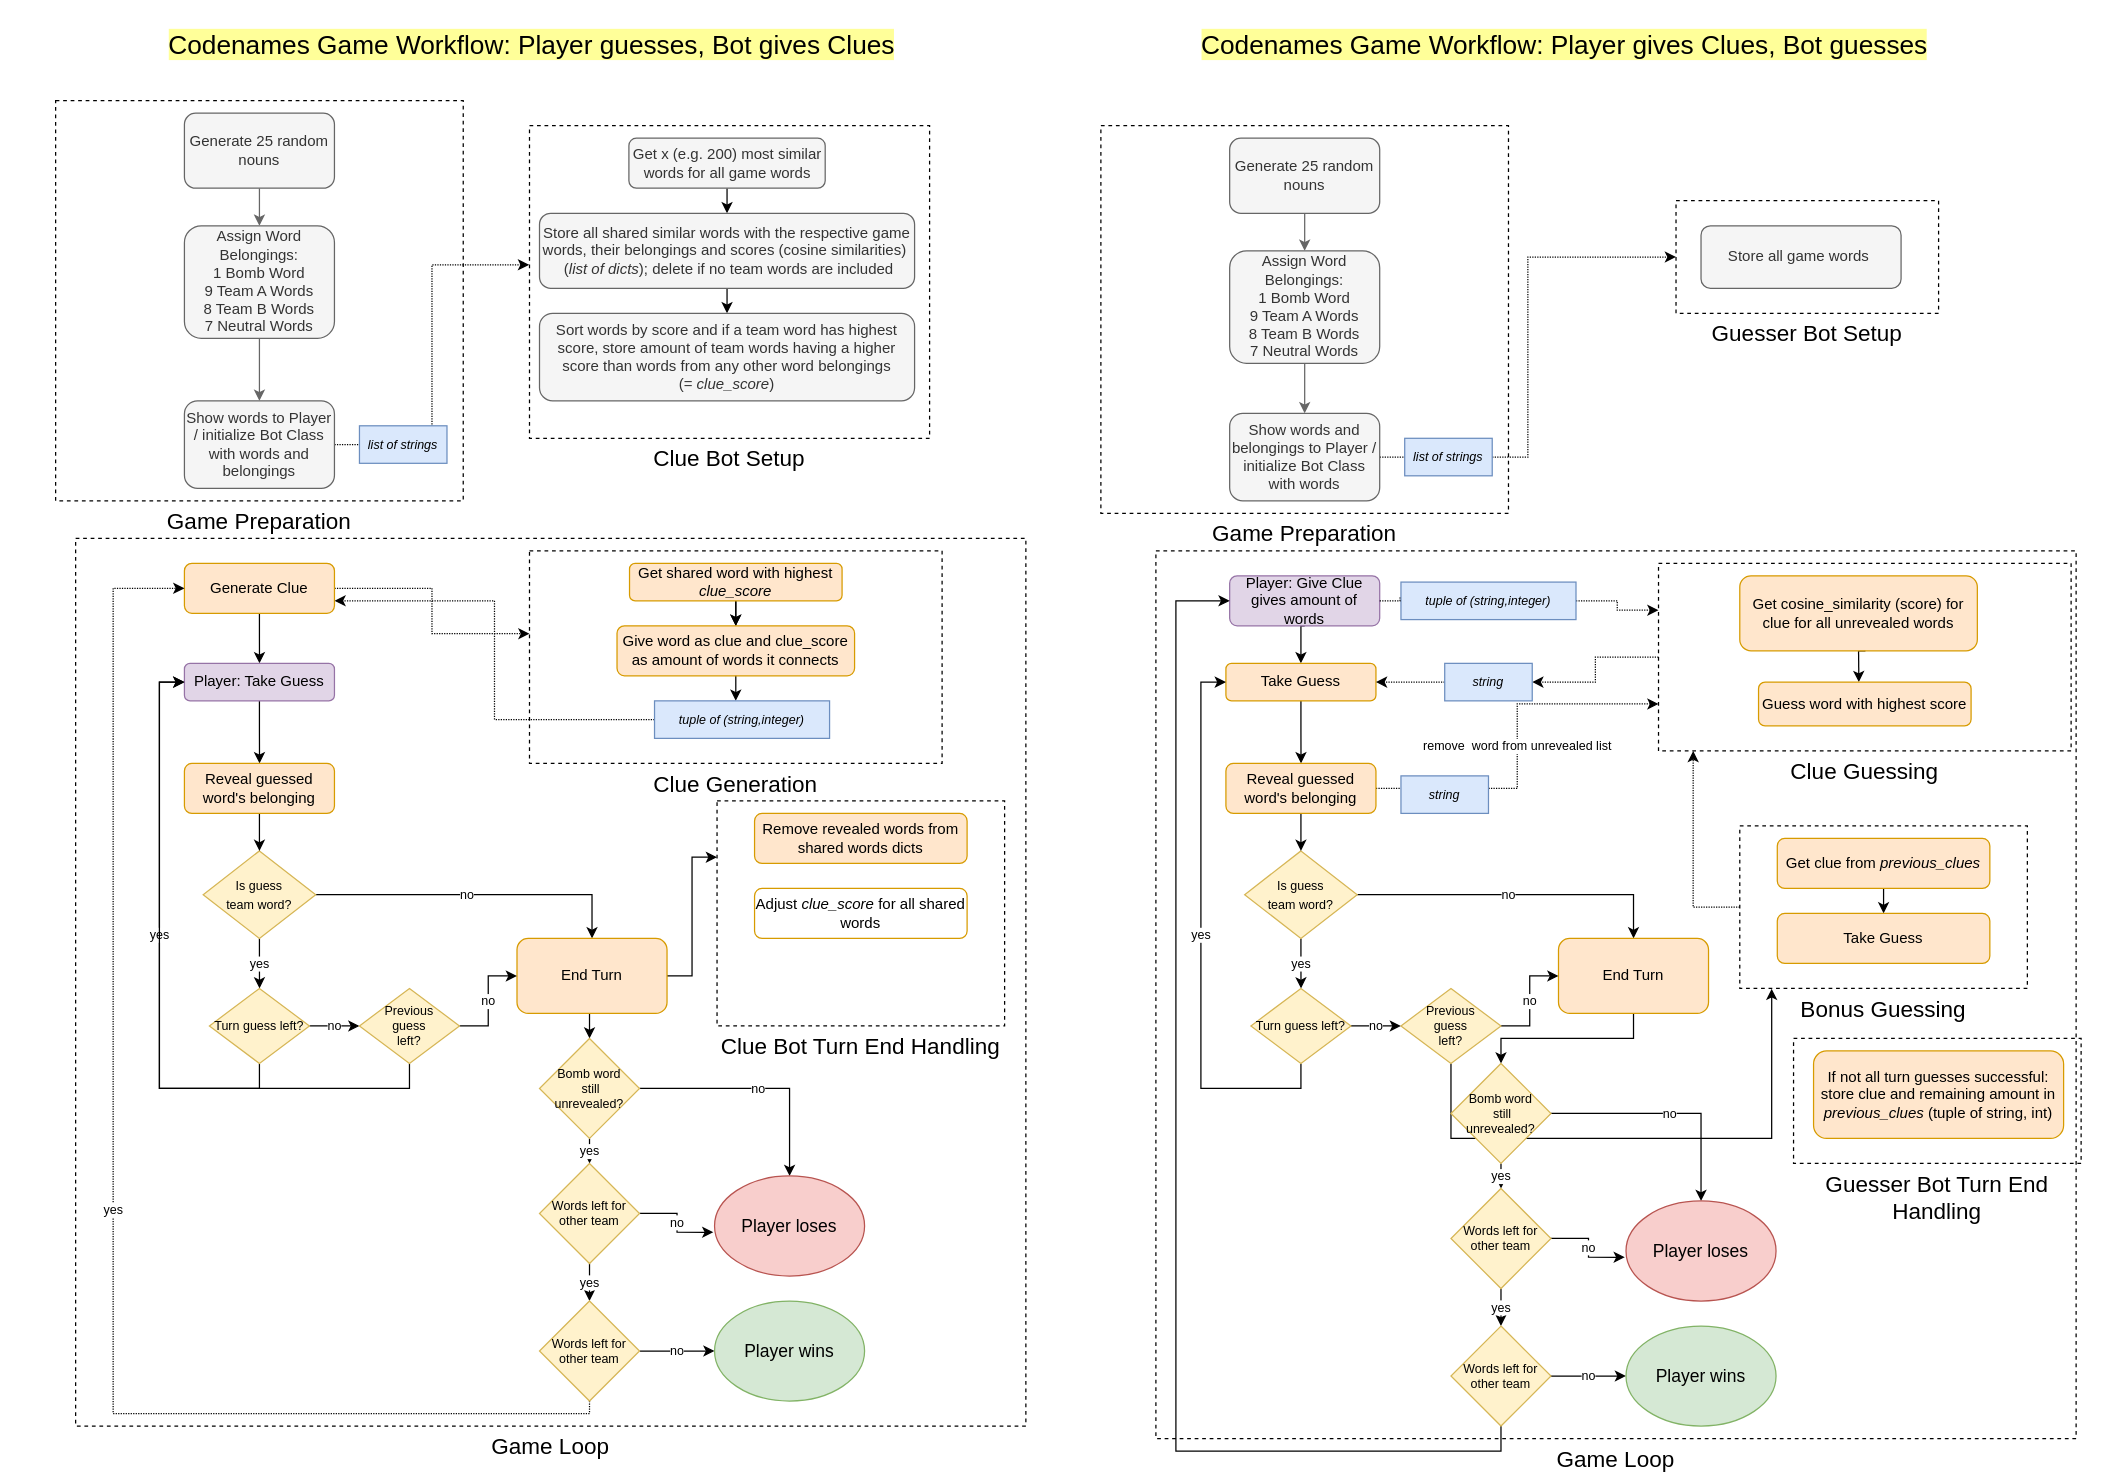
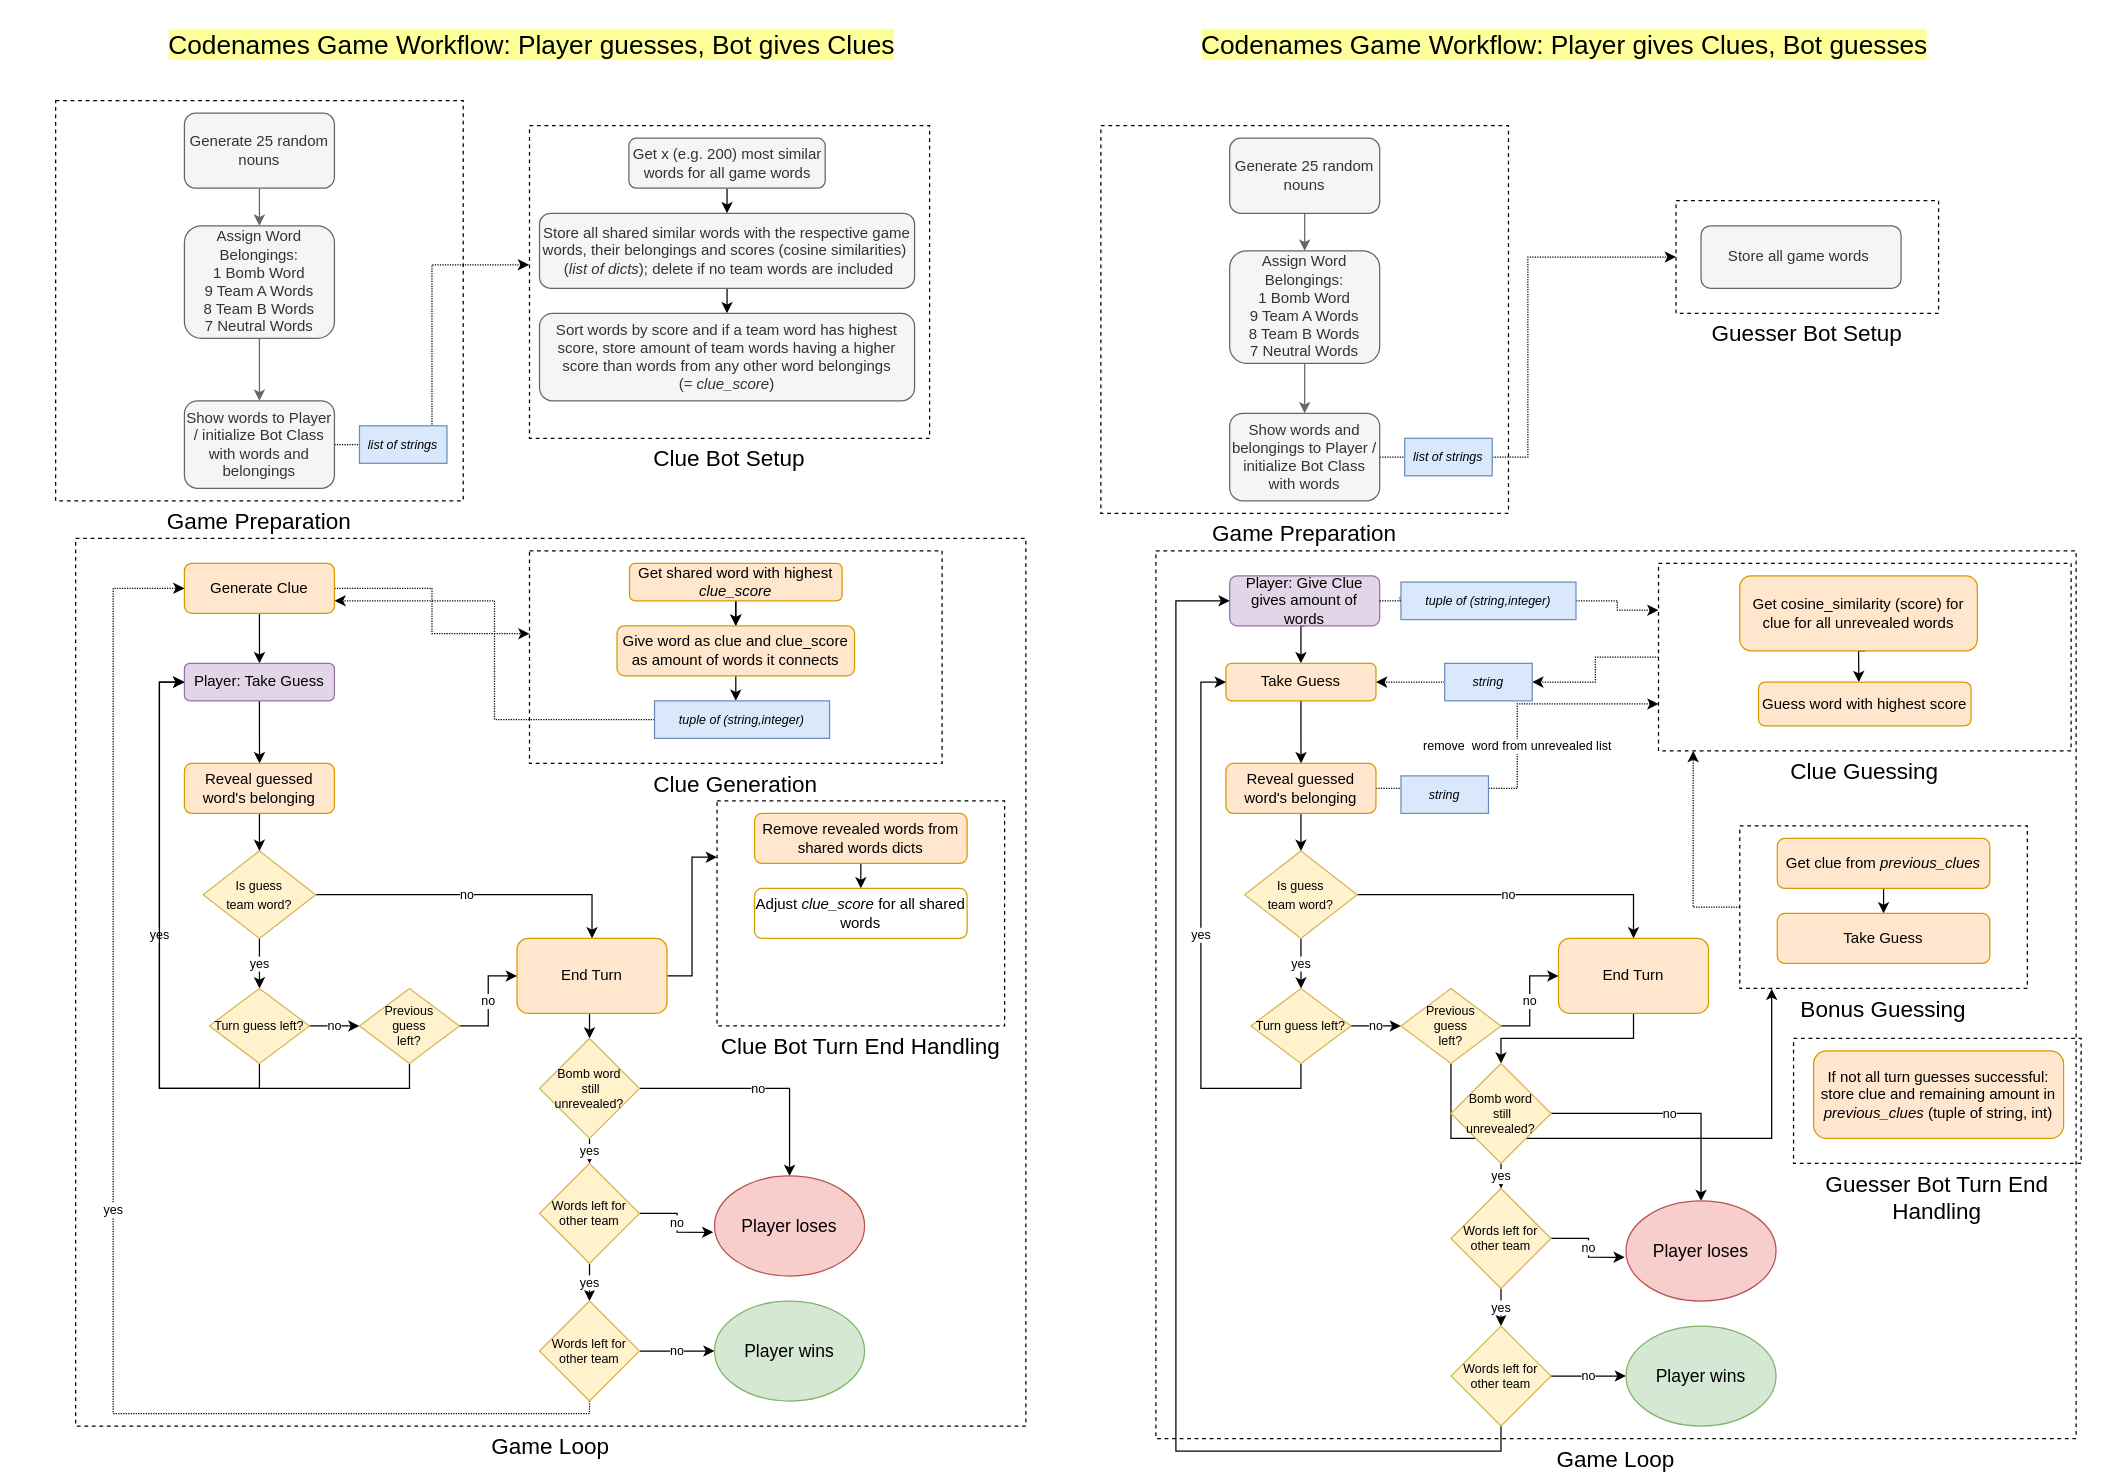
edge "Remove revealed words from shared words dicts" -> "Adjust clue_score for all shared words": added
